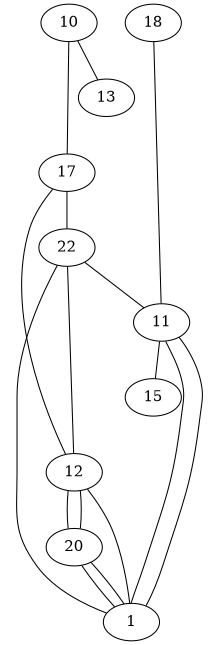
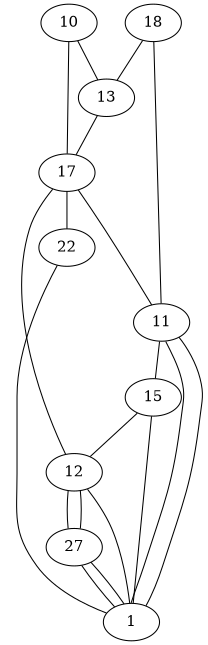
edge "18" -- "13": added
edge "13" -- "17": added
edge "22" -- "11": now "17" -- "11"
edge "22" -- "12": now "15" -- "12"
edge "15" -- "1": added
node "20": label "20" -> "27"
